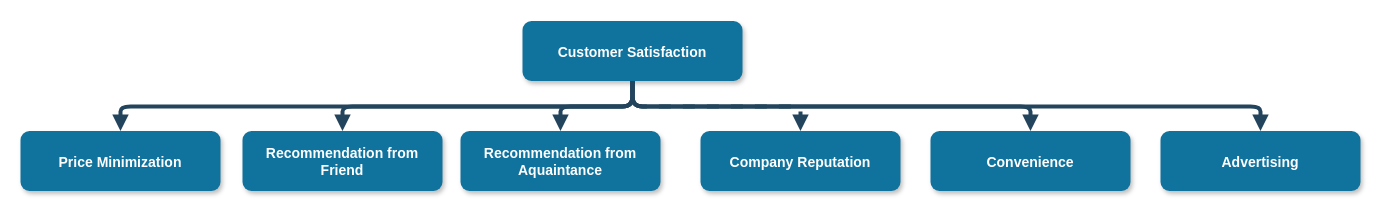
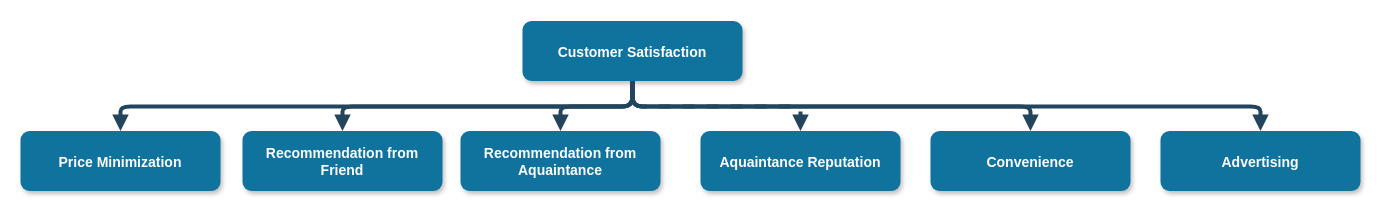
node "Company Reputation": label "Company Reputation" -> "Aquaintance Reputation"
